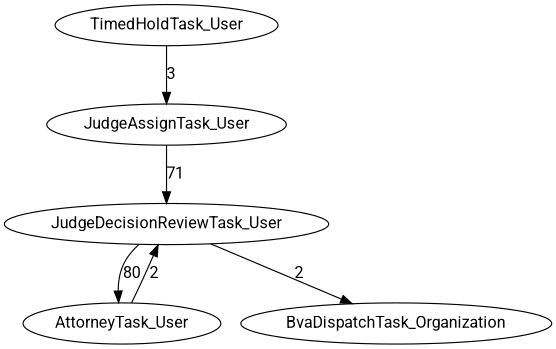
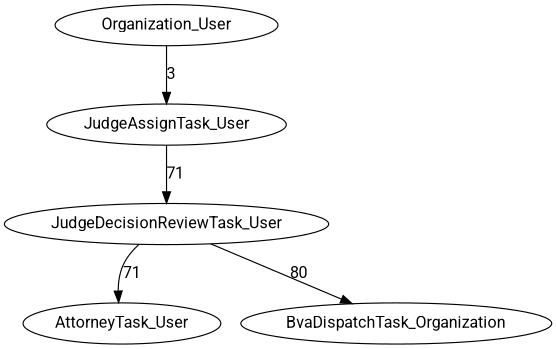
node "TimedHoldTask_User": label "TimedHoldTask_User" -> "Organization_User"
edge "JudgeDecisionReviewTask_User" -> "AttorneyTask_User": label "80" -> "71"
edge "JudgeDecisionReviewTask_User" -> "BvaDispatchTask_Organization": label "2" -> "80"
edge "AttorneyTask_User" -> "JudgeDecisionReviewTask_User": removed, label "2"
